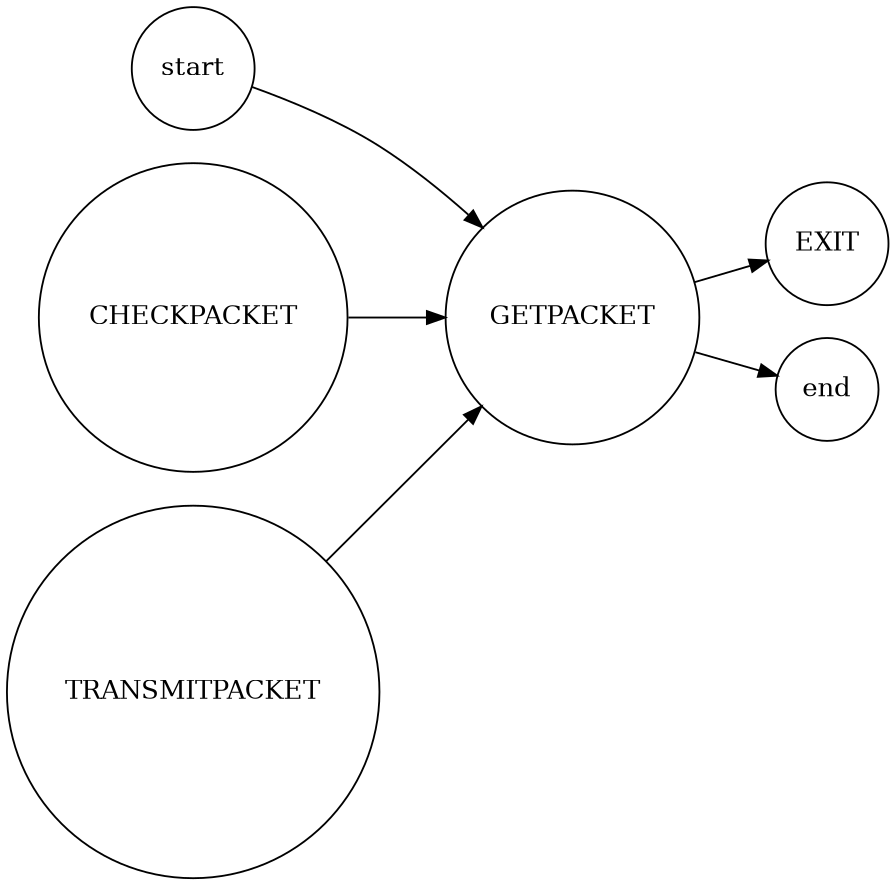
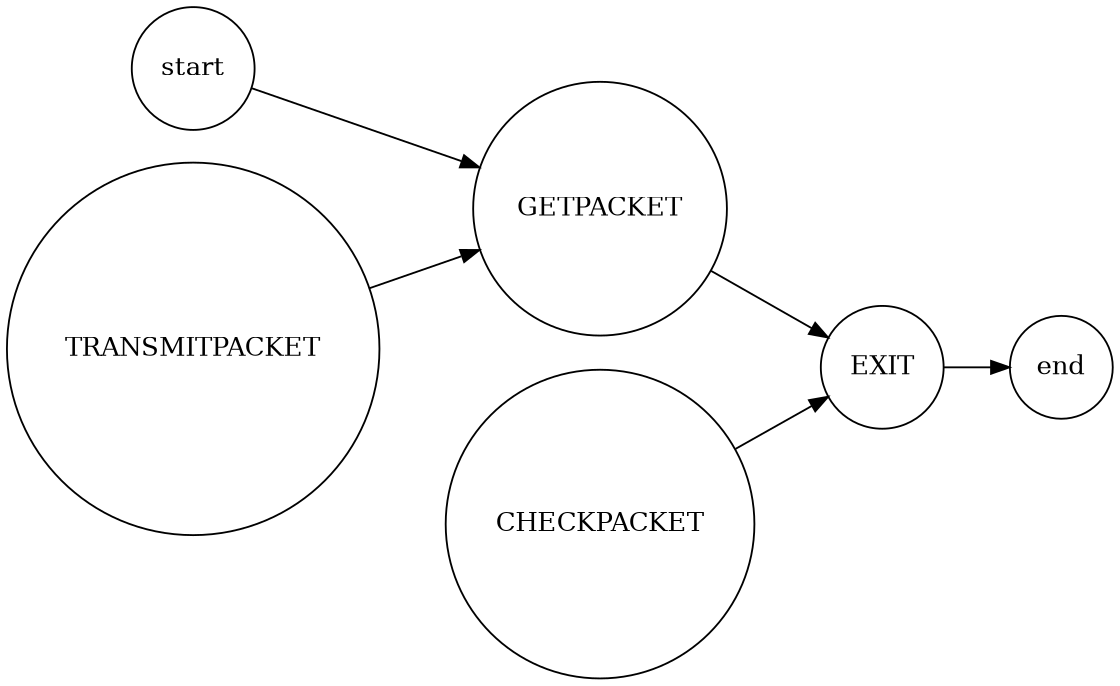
edge "CHECKPACKET" -> "GETPACKET": now "CHECKPACKET" -> "EXIT"
edge "GETPACKET" -> "end": now "EXIT" -> "end"
